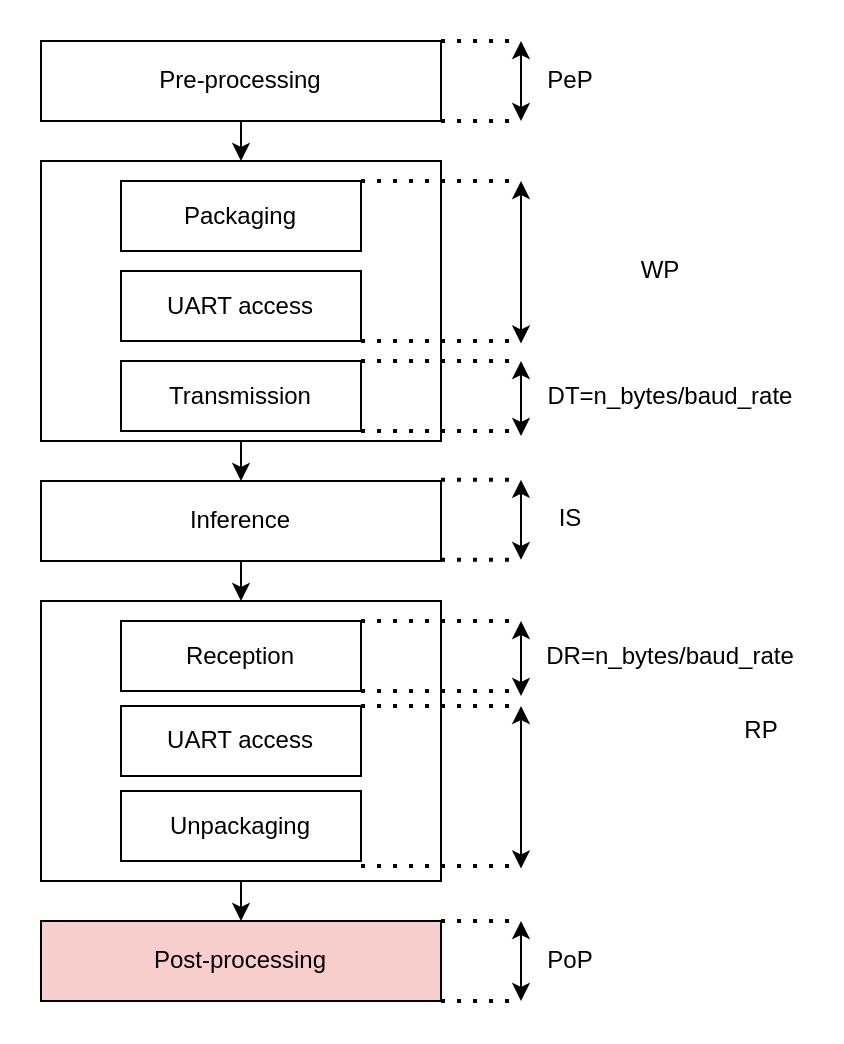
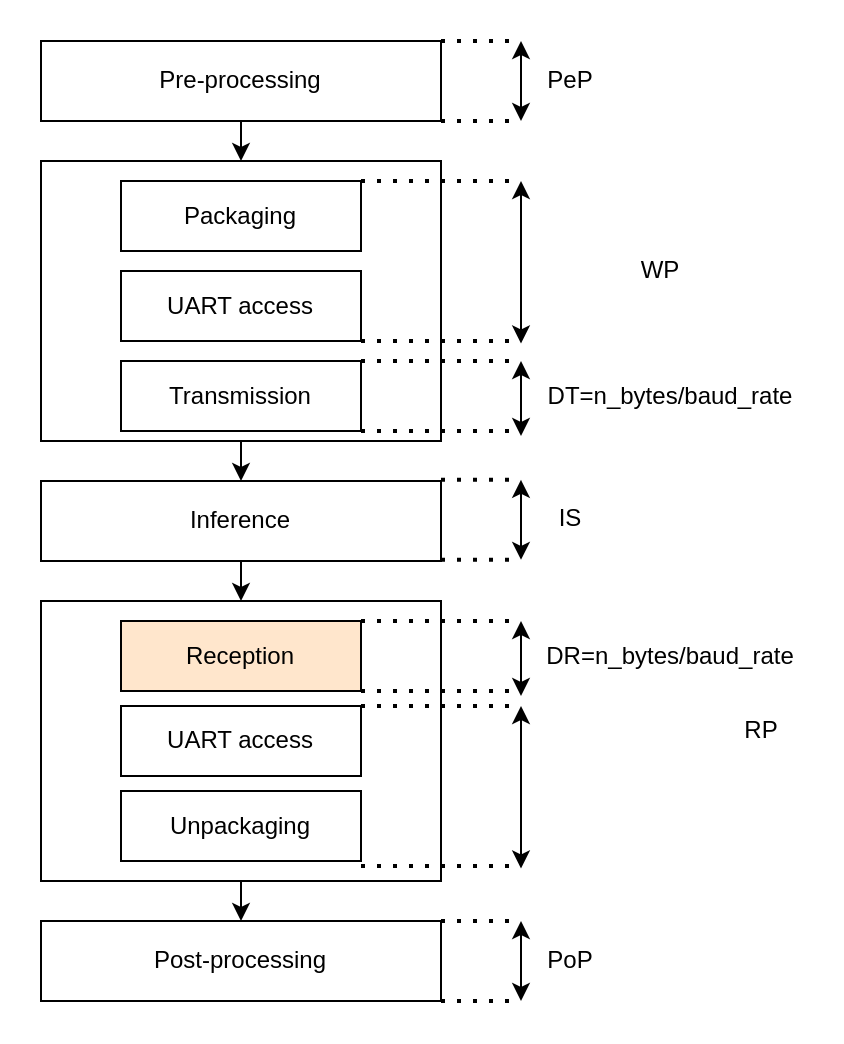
node "Reception": fillcolor #ffffff -> #ffe6cc
node "Post-processing": fillcolor #f8cecc -> #ffffff
